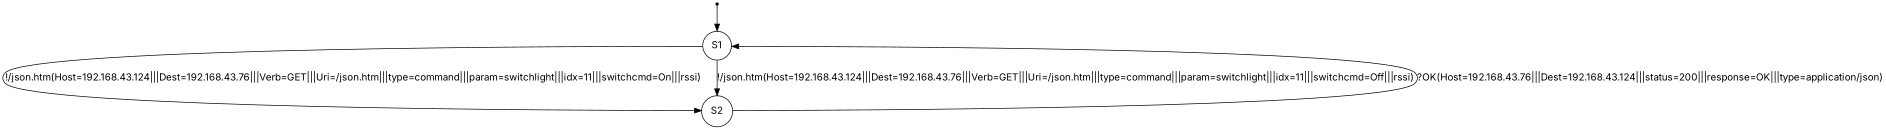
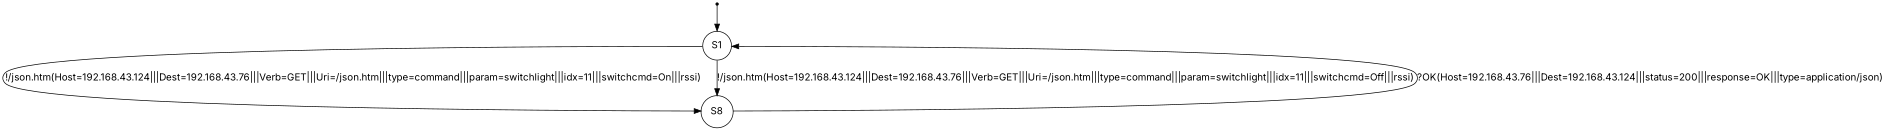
node "S2": label "S2" -> "S8"
